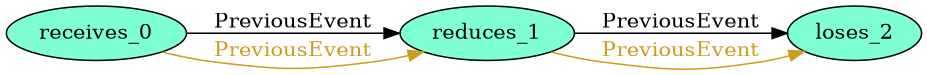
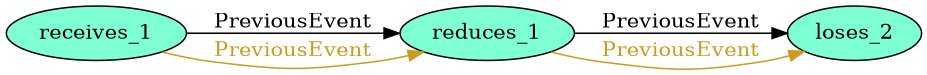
node "receives_0": label "receives_0" -> "receives_1"
